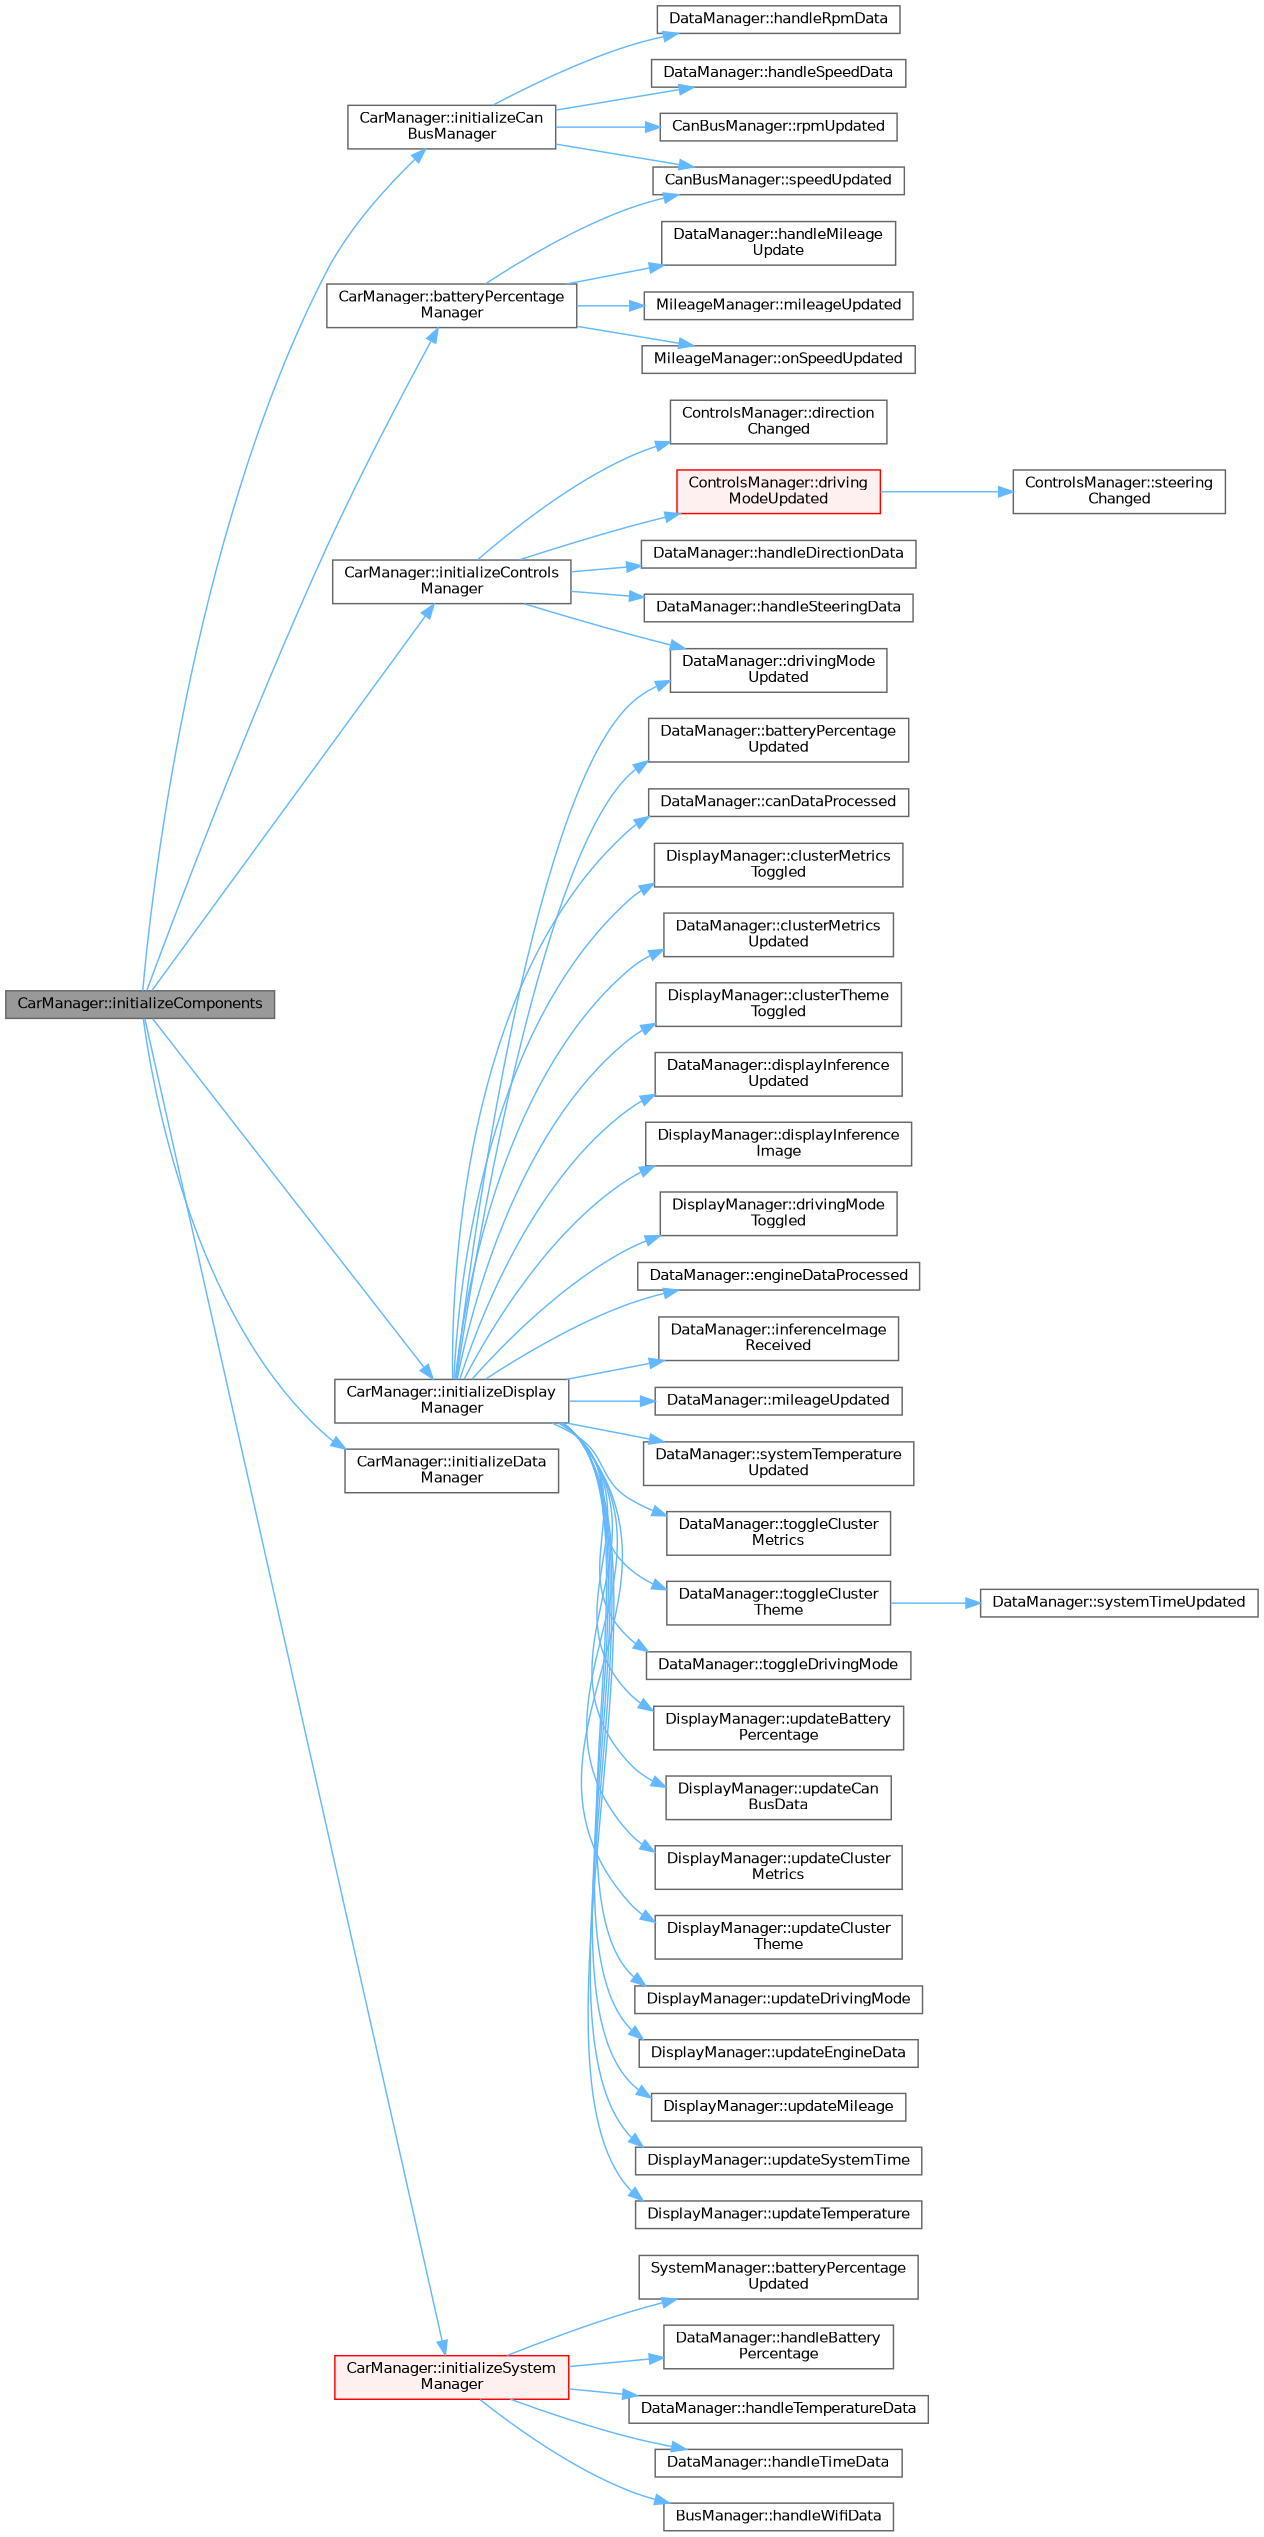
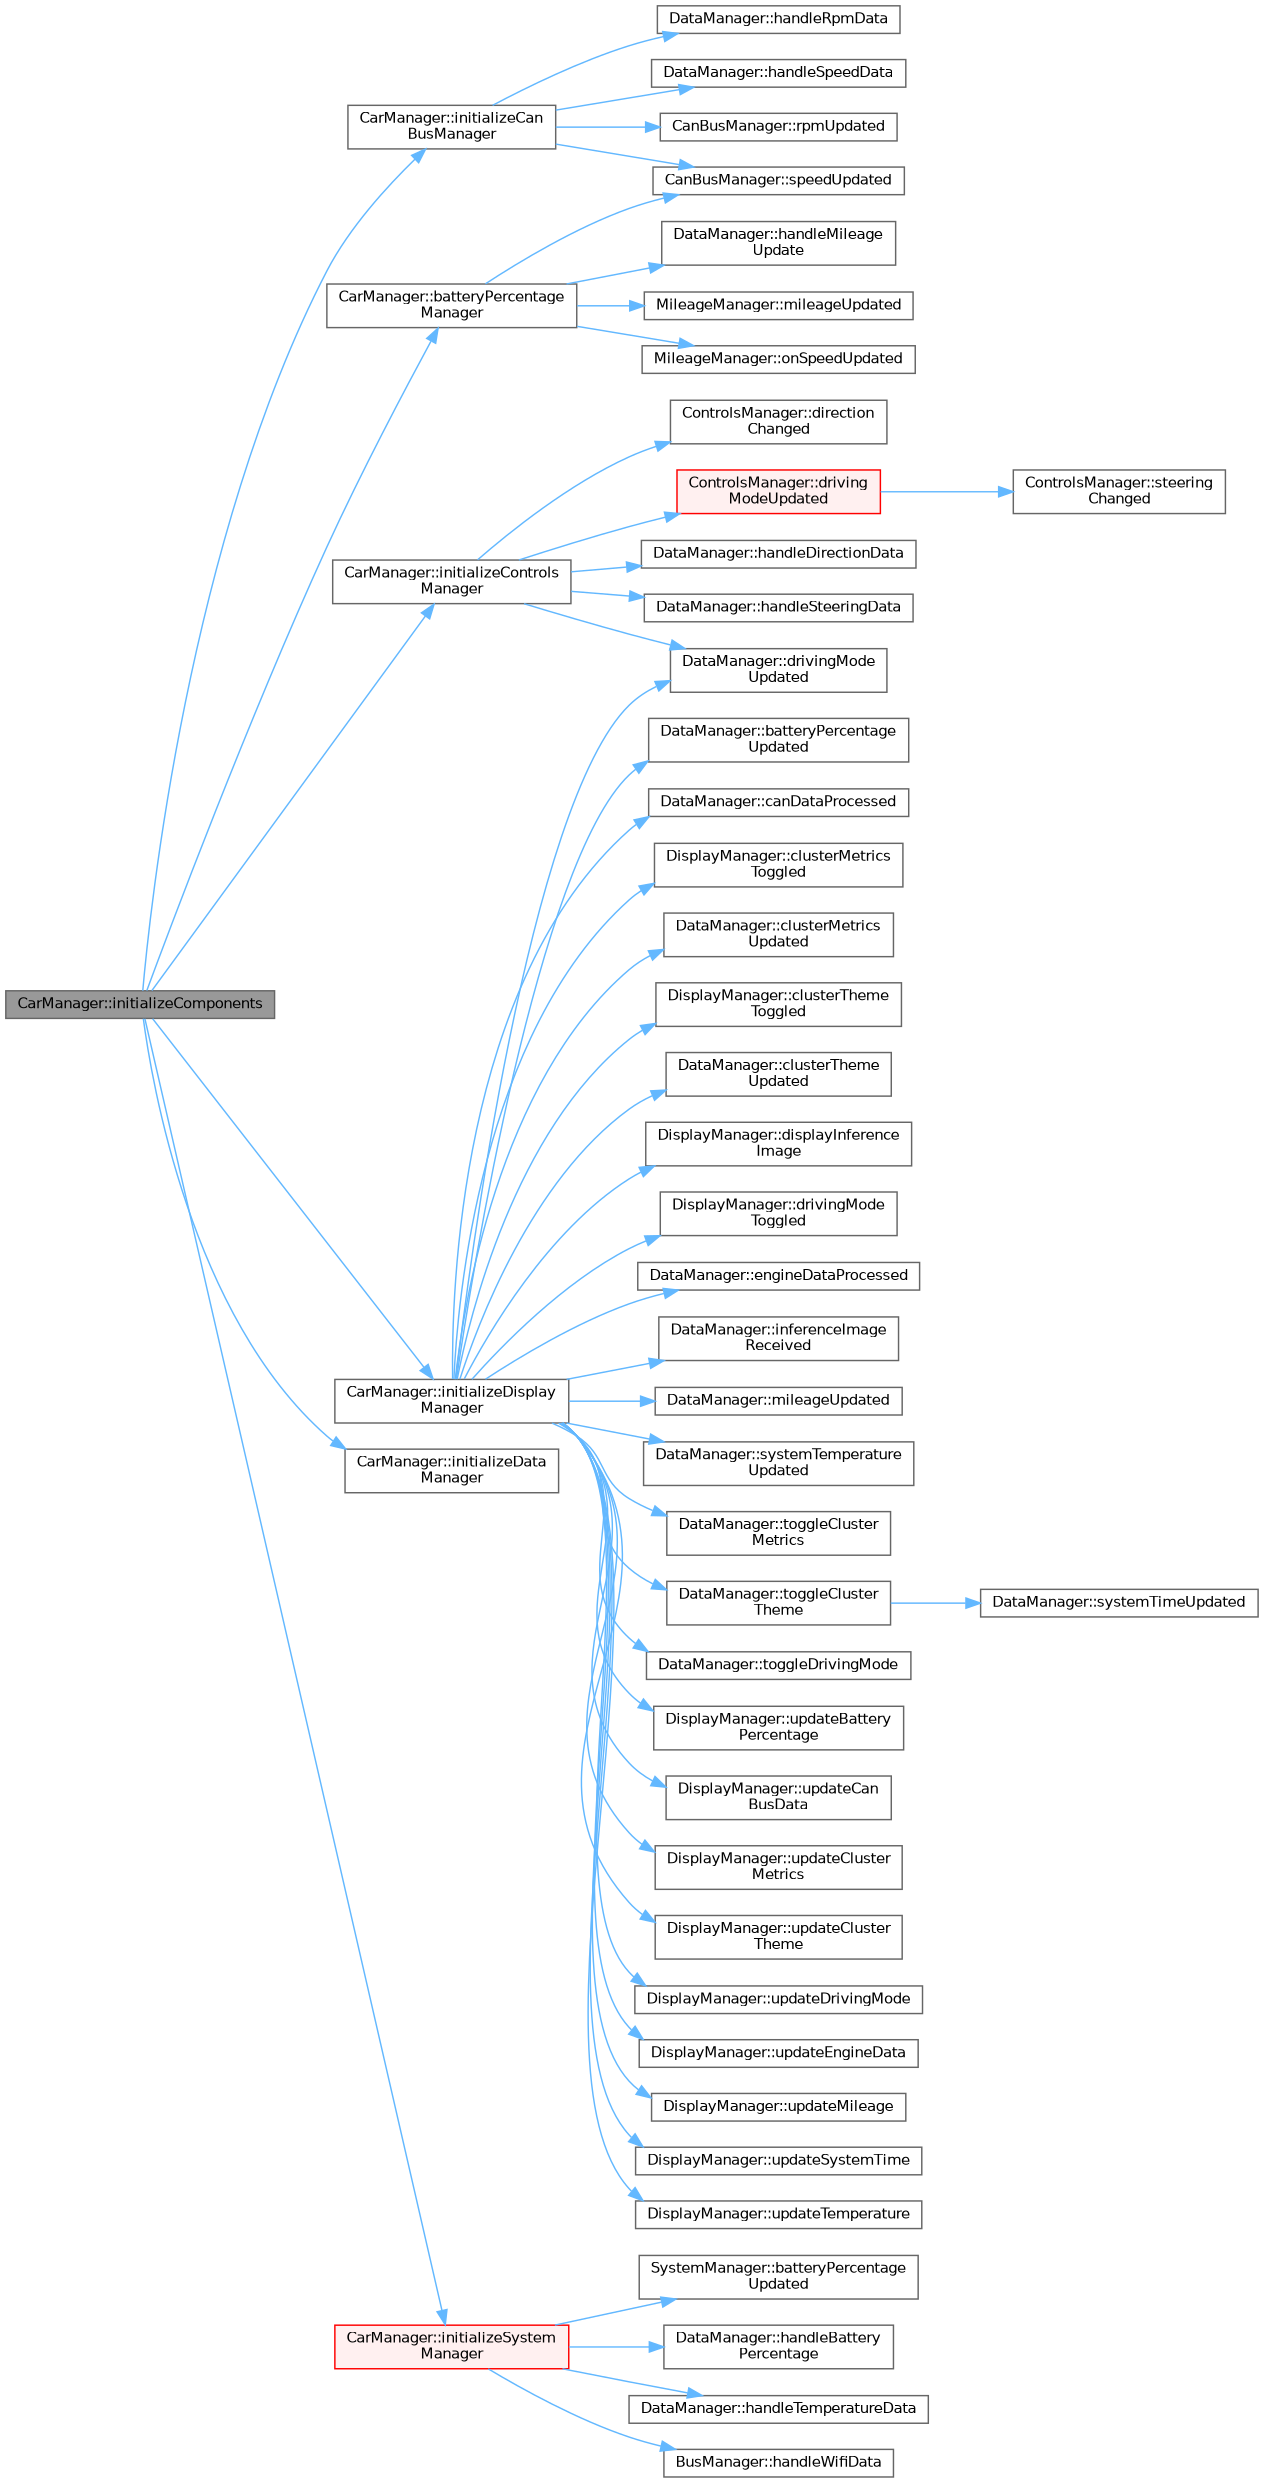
node "DataManager::displayInference Updated": label "DataManager::displayInference Updated" -> "DataManager::clusterTheme Updated"
node "DataManager::handleTimeData": removed
